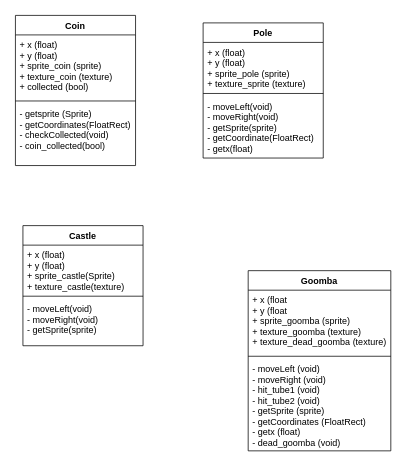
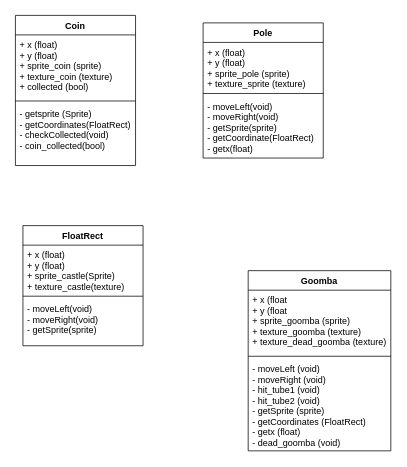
node "Castle": label "Castle" -> "FloatRect"
